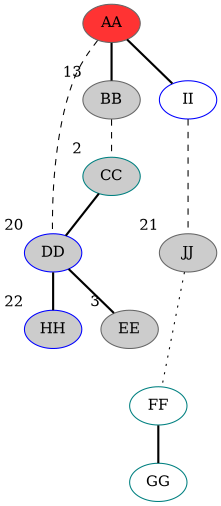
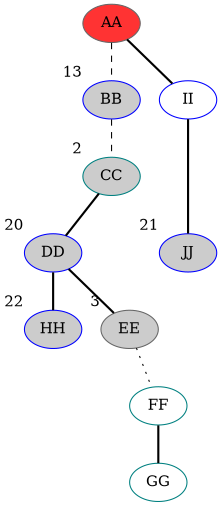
edge "AA" -- "BB 13": style bold -> dashed
node "BB 13": color gray40 -> blue
edge "AA" -- "DD 20": removed
edge "II" -- "JJ 21": style dashed -> bold
node "JJ 21": color gray40 -> blue
edge "JJ 21" -- "FF": now "EE 3" -- "FF"
